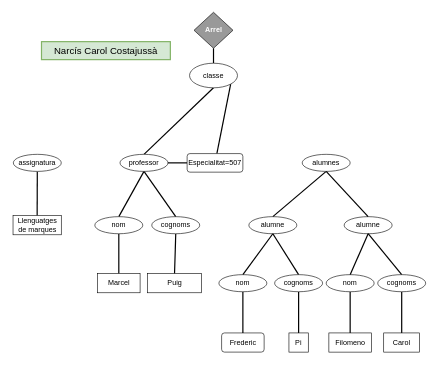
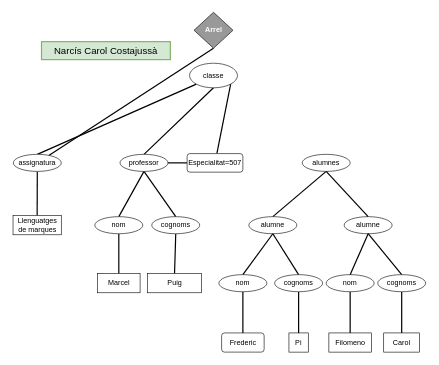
edge "Arrel" -- "classe": now "Arrel" -- "assignatura"
edge "classe" -- "assignatura": added
